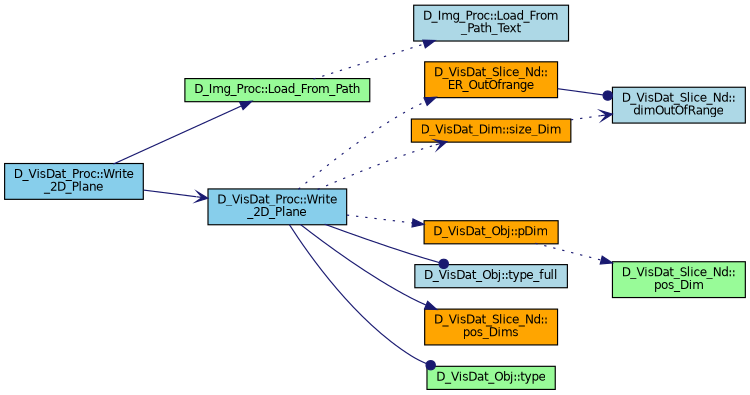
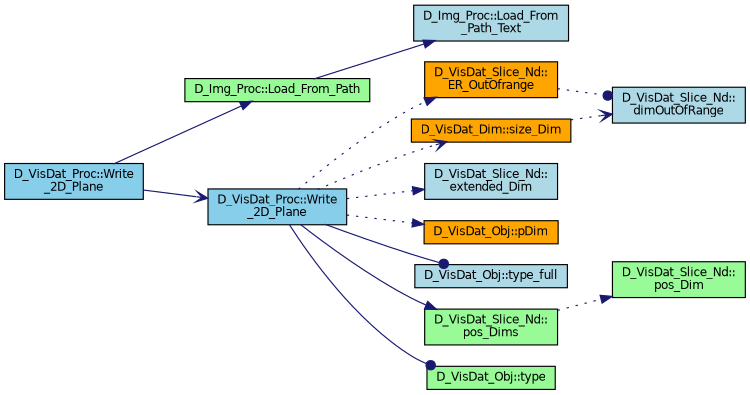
edge "D_Img_Proc::Load_From_Path" -> "D_Img_Proc::Load_From _Path_Text": style dotted -> solid
edge "D_VisDat_Slice_Nd:: ER_OutOfrange" -> "D_VisDat_Slice_Nd:: dimOutOfRange": style solid -> dotted
node "D_VisDat_Slice_Nd:: extended_Dim": added
edge "D_VisDat_Obj::pDim" -> "D_VisDat_Slice_Nd:: pos_Dim": now "D_VisDat_Slice_Nd:: pos_Dims" -> "D_VisDat_Slice_Nd:: pos_Dim"
node "D_VisDat_Slice_Nd:: pos_Dims": fillcolor orange -> palegreen
